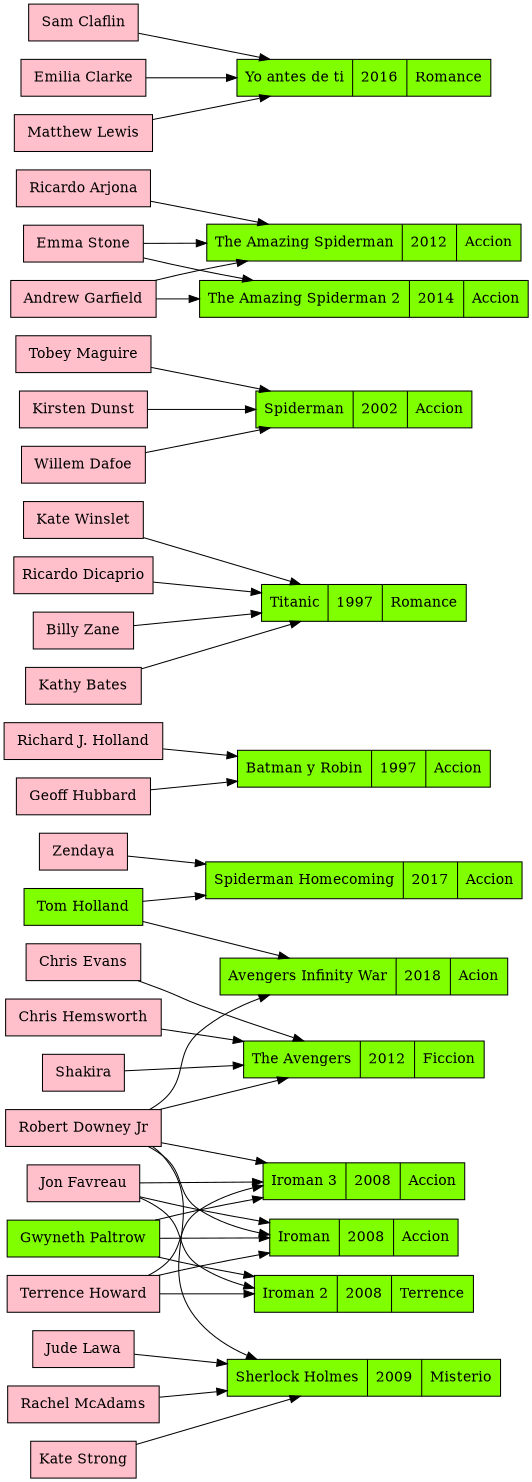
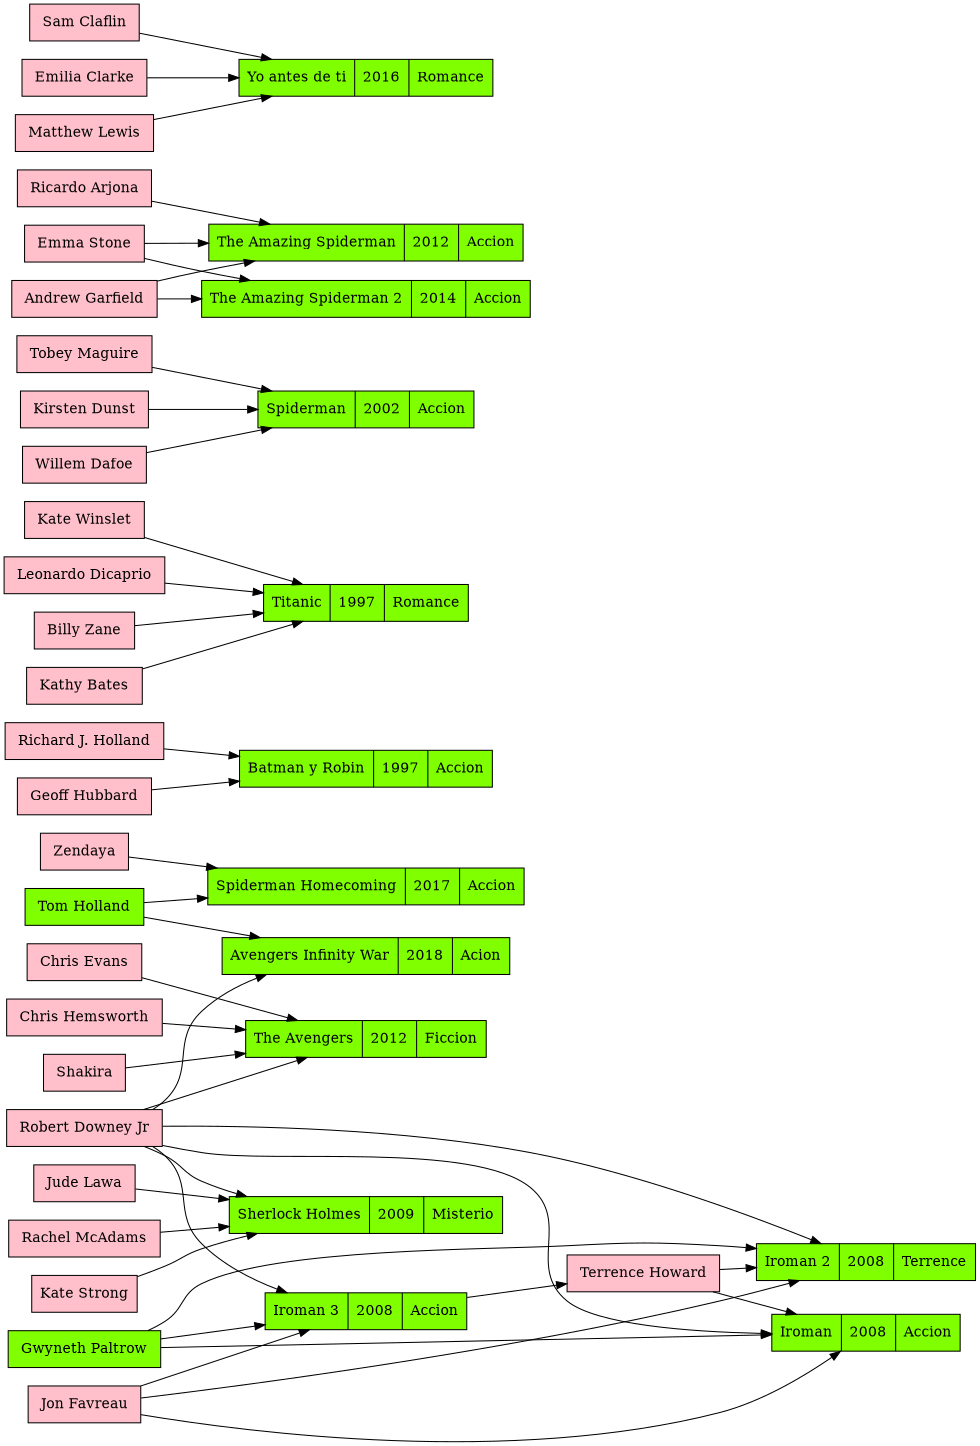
node "Ricardo Dicaprio": label "Ricardo Dicaprio" -> "Leonardo Dicaprio"
edge "Robert Downey Jr" -> "Iroman 2": added
edge "Terrence Howard" -> "Iroman 3": reversed
